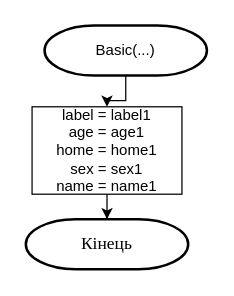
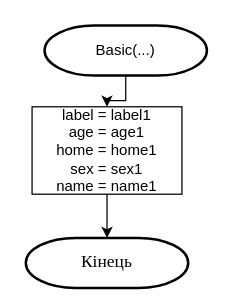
node "Кінець": moved (107, 244) -> (107, 263)
